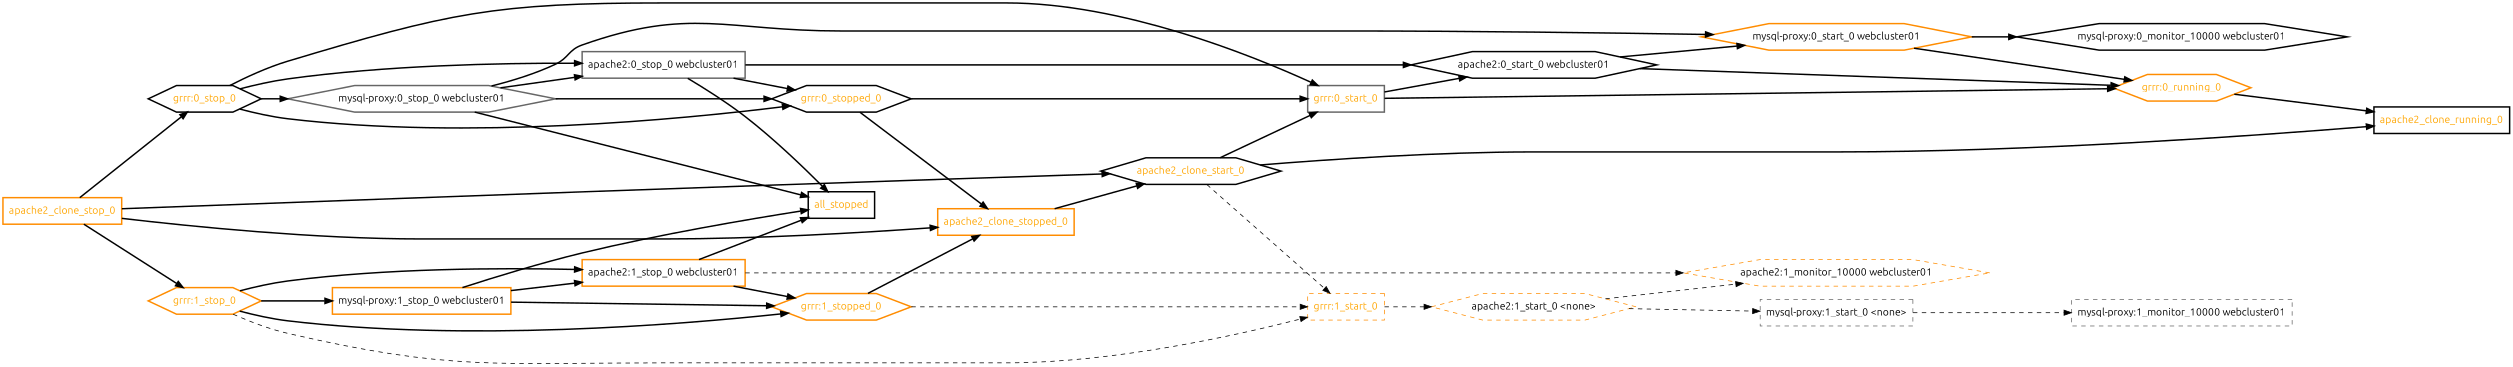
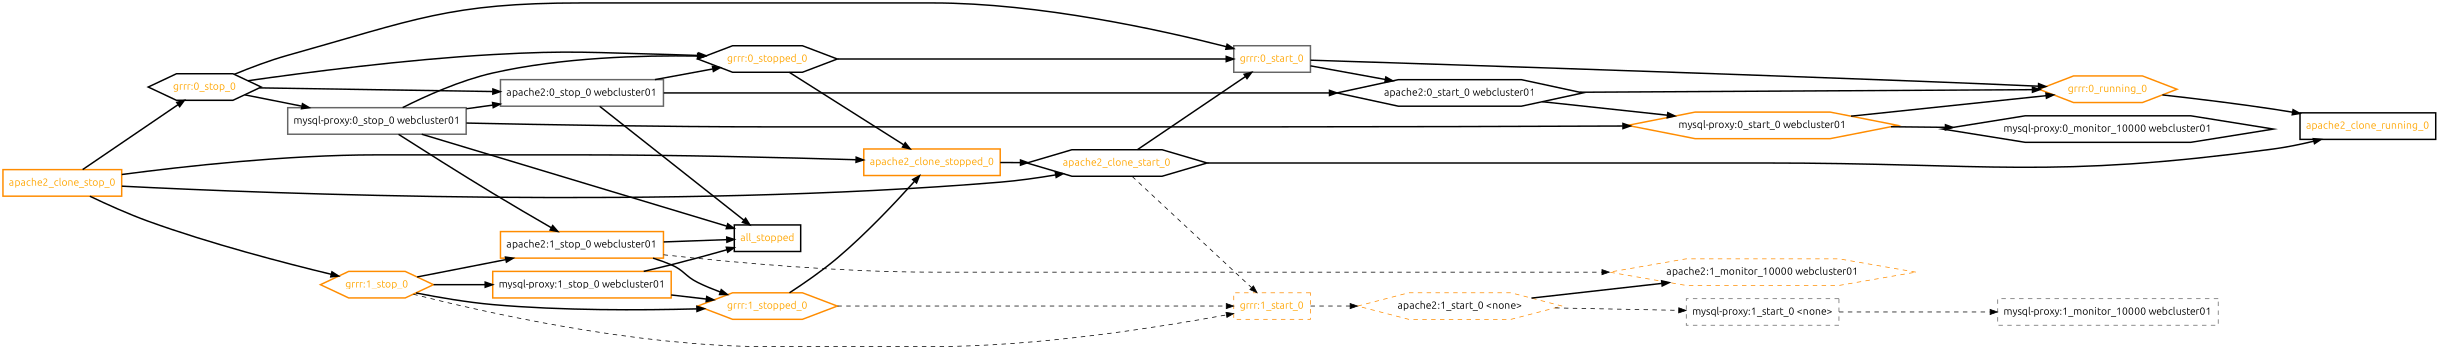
node "mysql-proxy:0_stop_0 webcluster01": shape hexagon -> box
edge "mysql-proxy:1_stop_0 webcluster01" -> "apache2:1_stop_0 webcluster01": now "mysql-proxy:0_stop_0 webcluster01" -> "apache2:1_stop_0 webcluster01"
edge "apache2:1_start_0 <none>" -> "apache2:1_monitor_10000 webcluster01": style dashed -> bold
